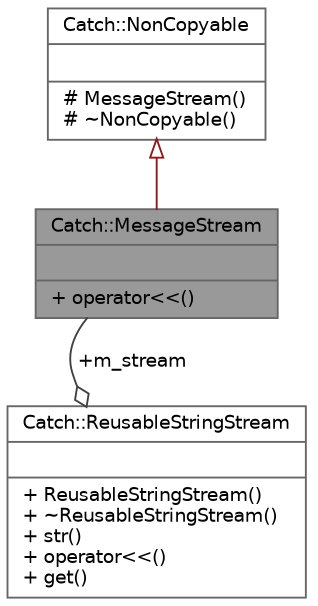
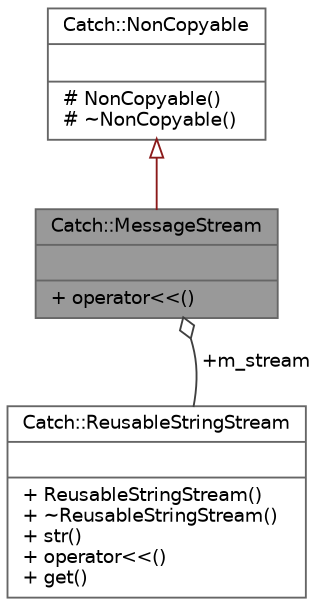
node "Catch::NonCopyable": text "# MessageStream()" -> "# NonCopyable()"
edge "Catch::MessageStream" -> "Catch::ReusableStringStream": reversed
